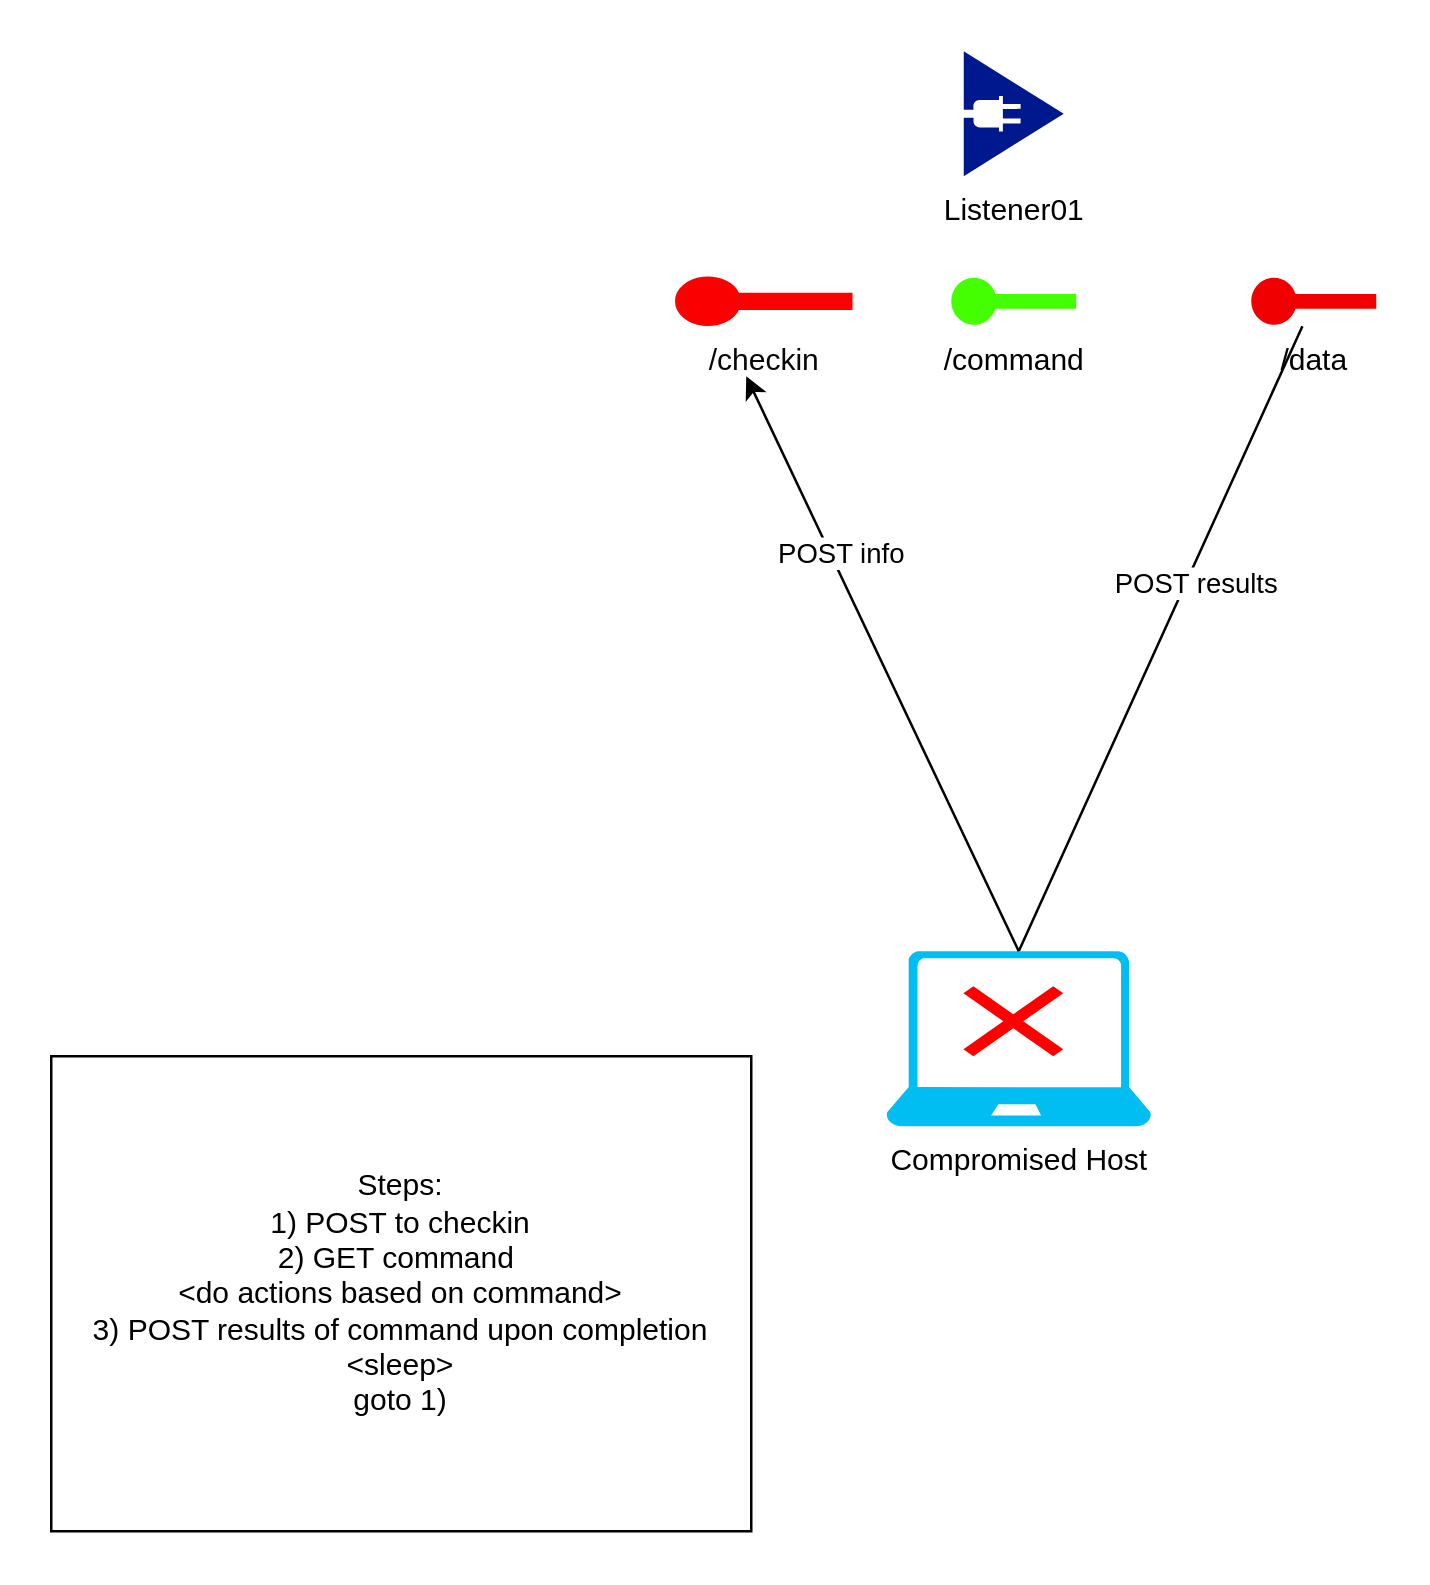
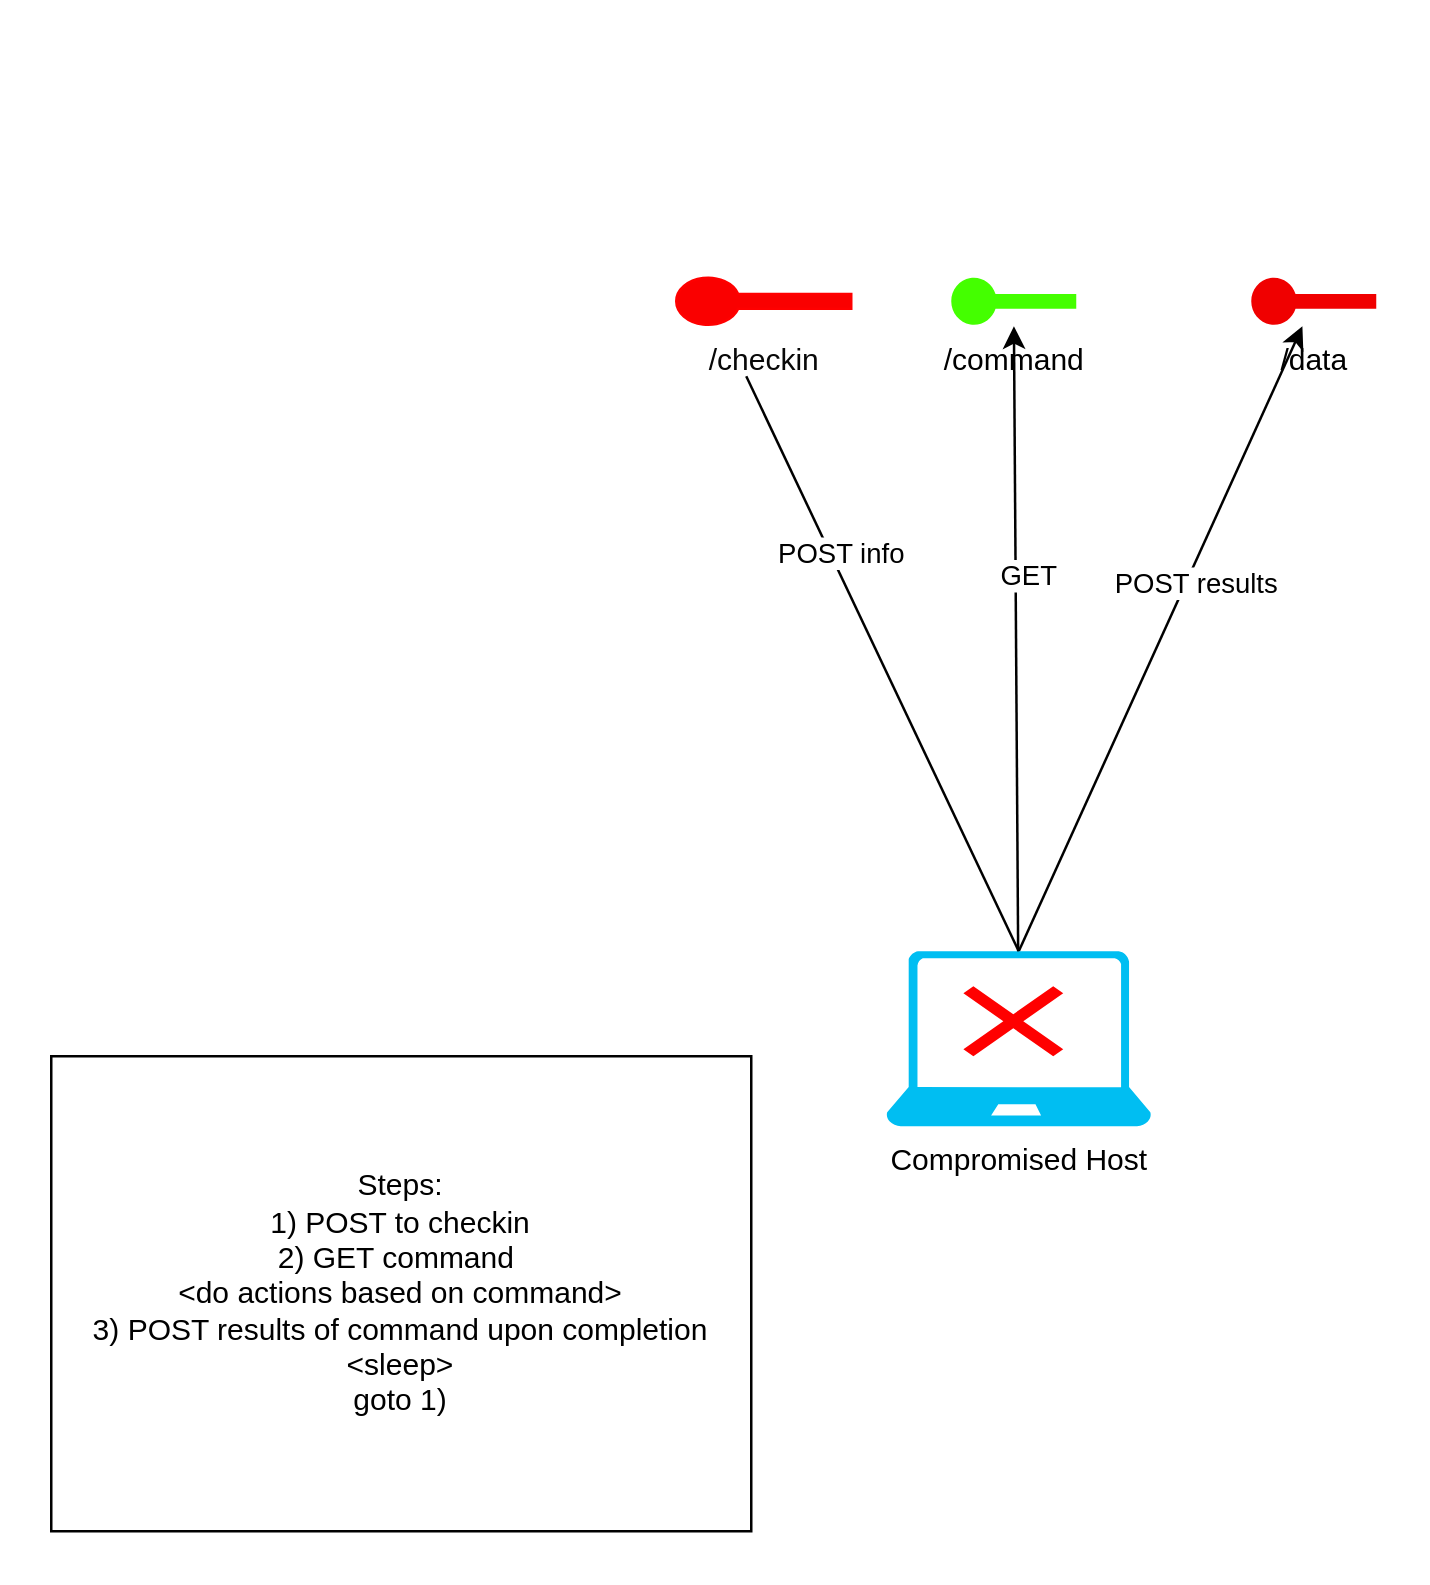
node "Listener01": removed
edge "/data" -- "Compromised Host": arrowhead none -> classic
edge "Compromised Host" -> "/checkin": arrowhead classic -> none
edge "Compromised Host" -> "/command": added, label "GET"
